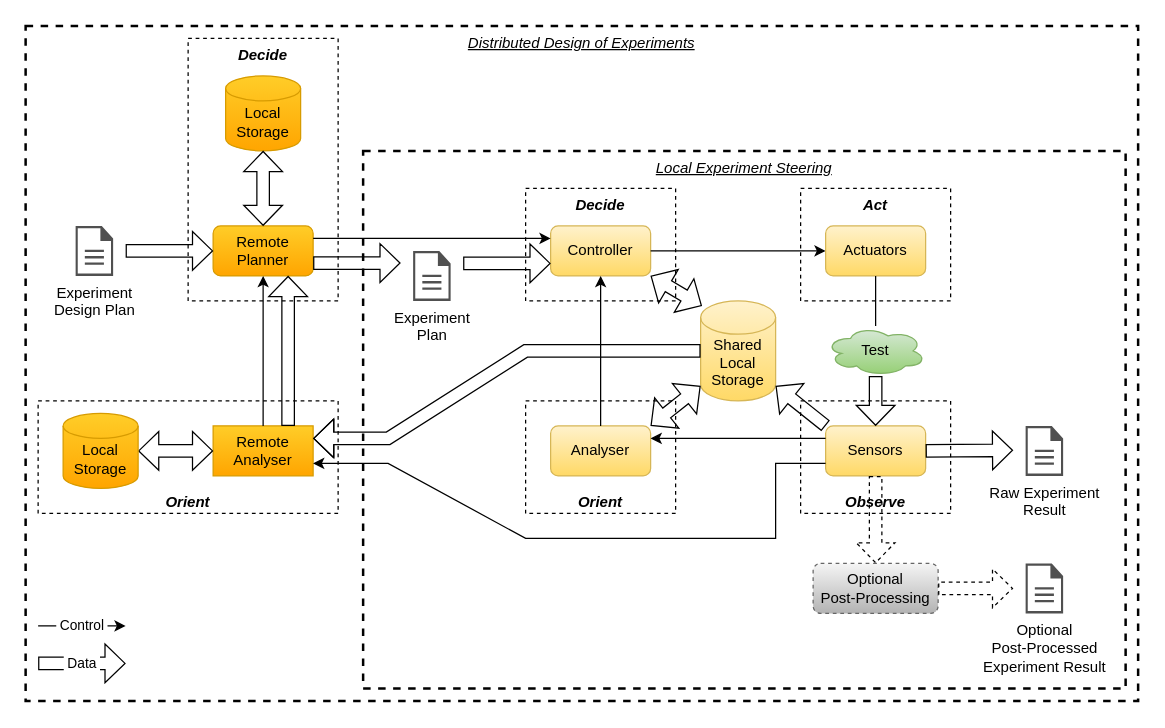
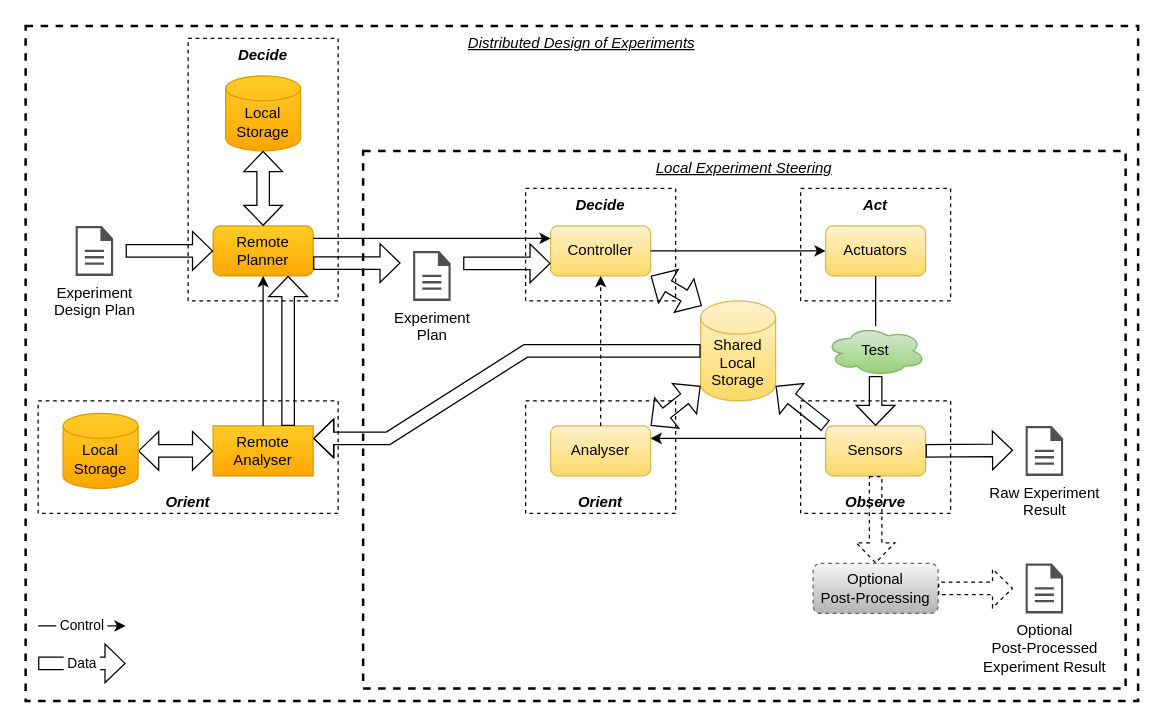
edge "Analyser" -> "Controller": style solid -> dashed
edge "Sensors" -> "Remote Analyser": removed
